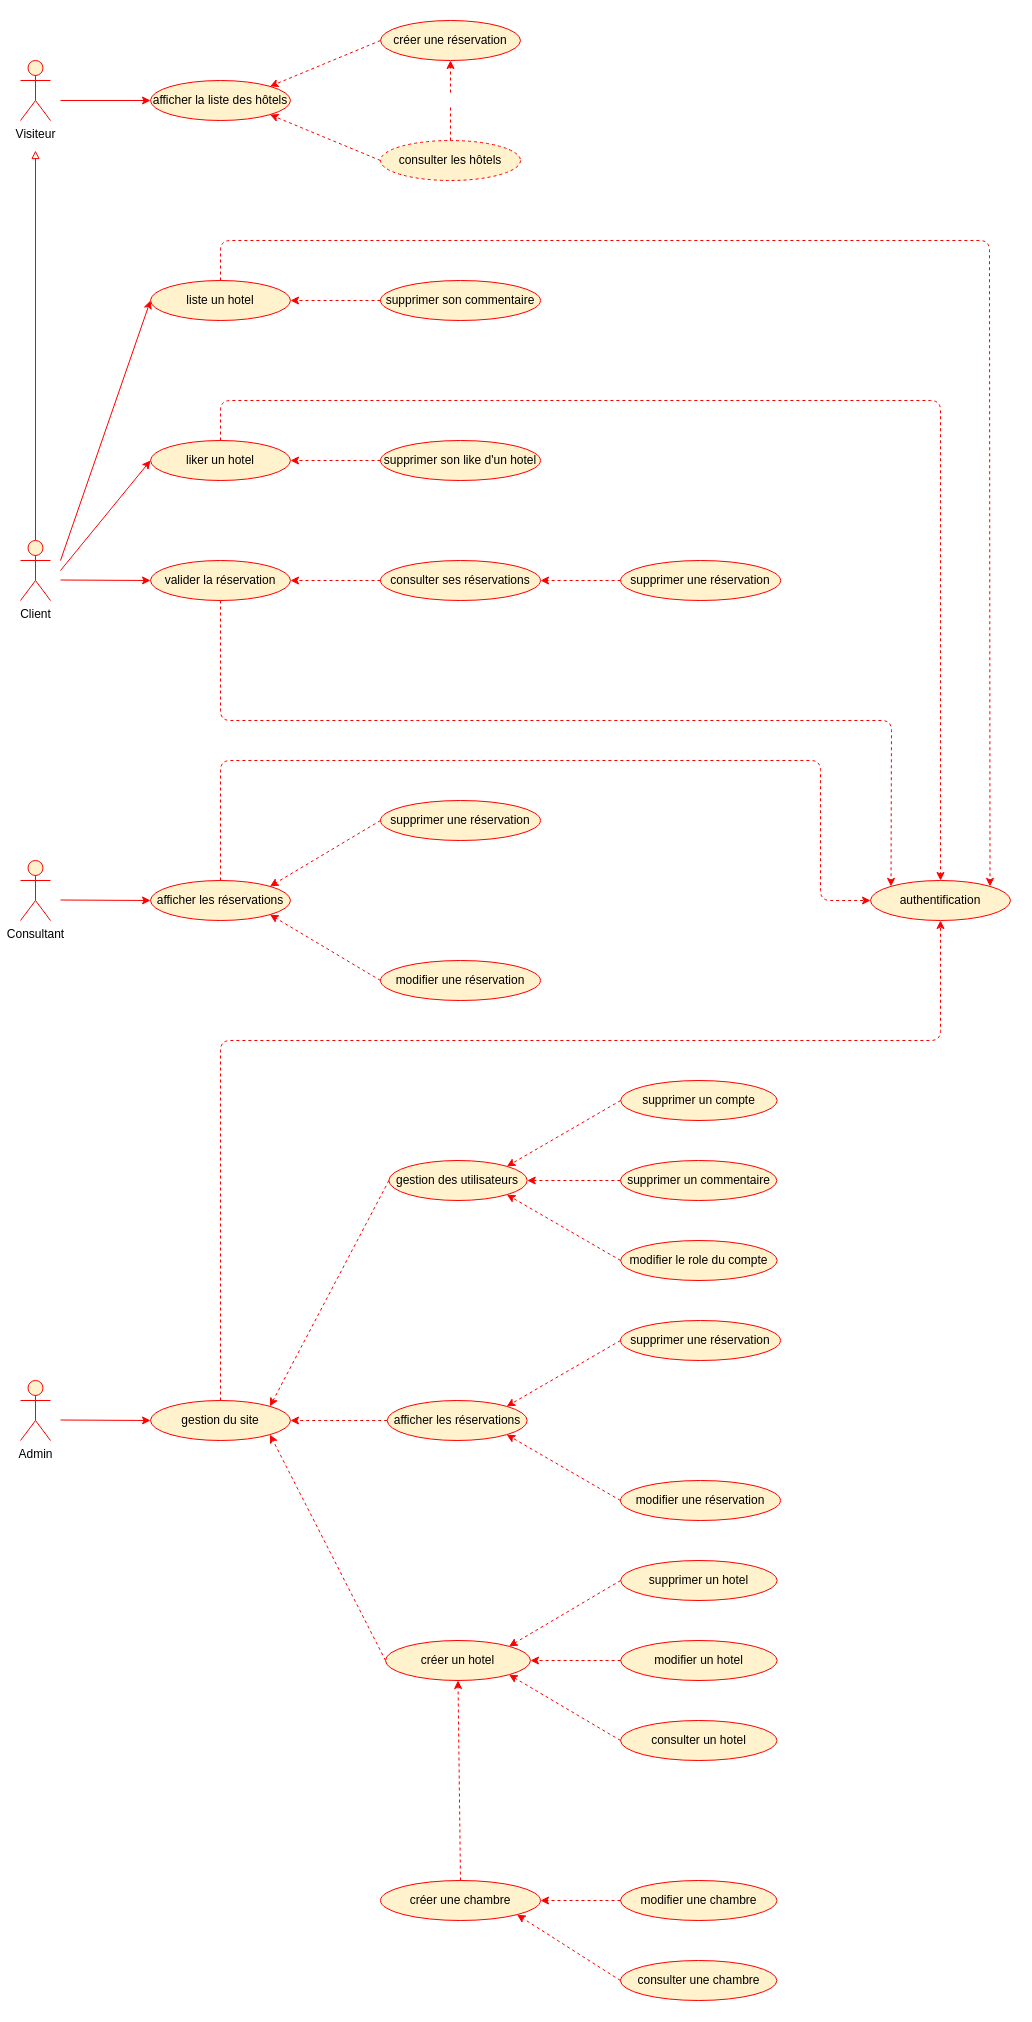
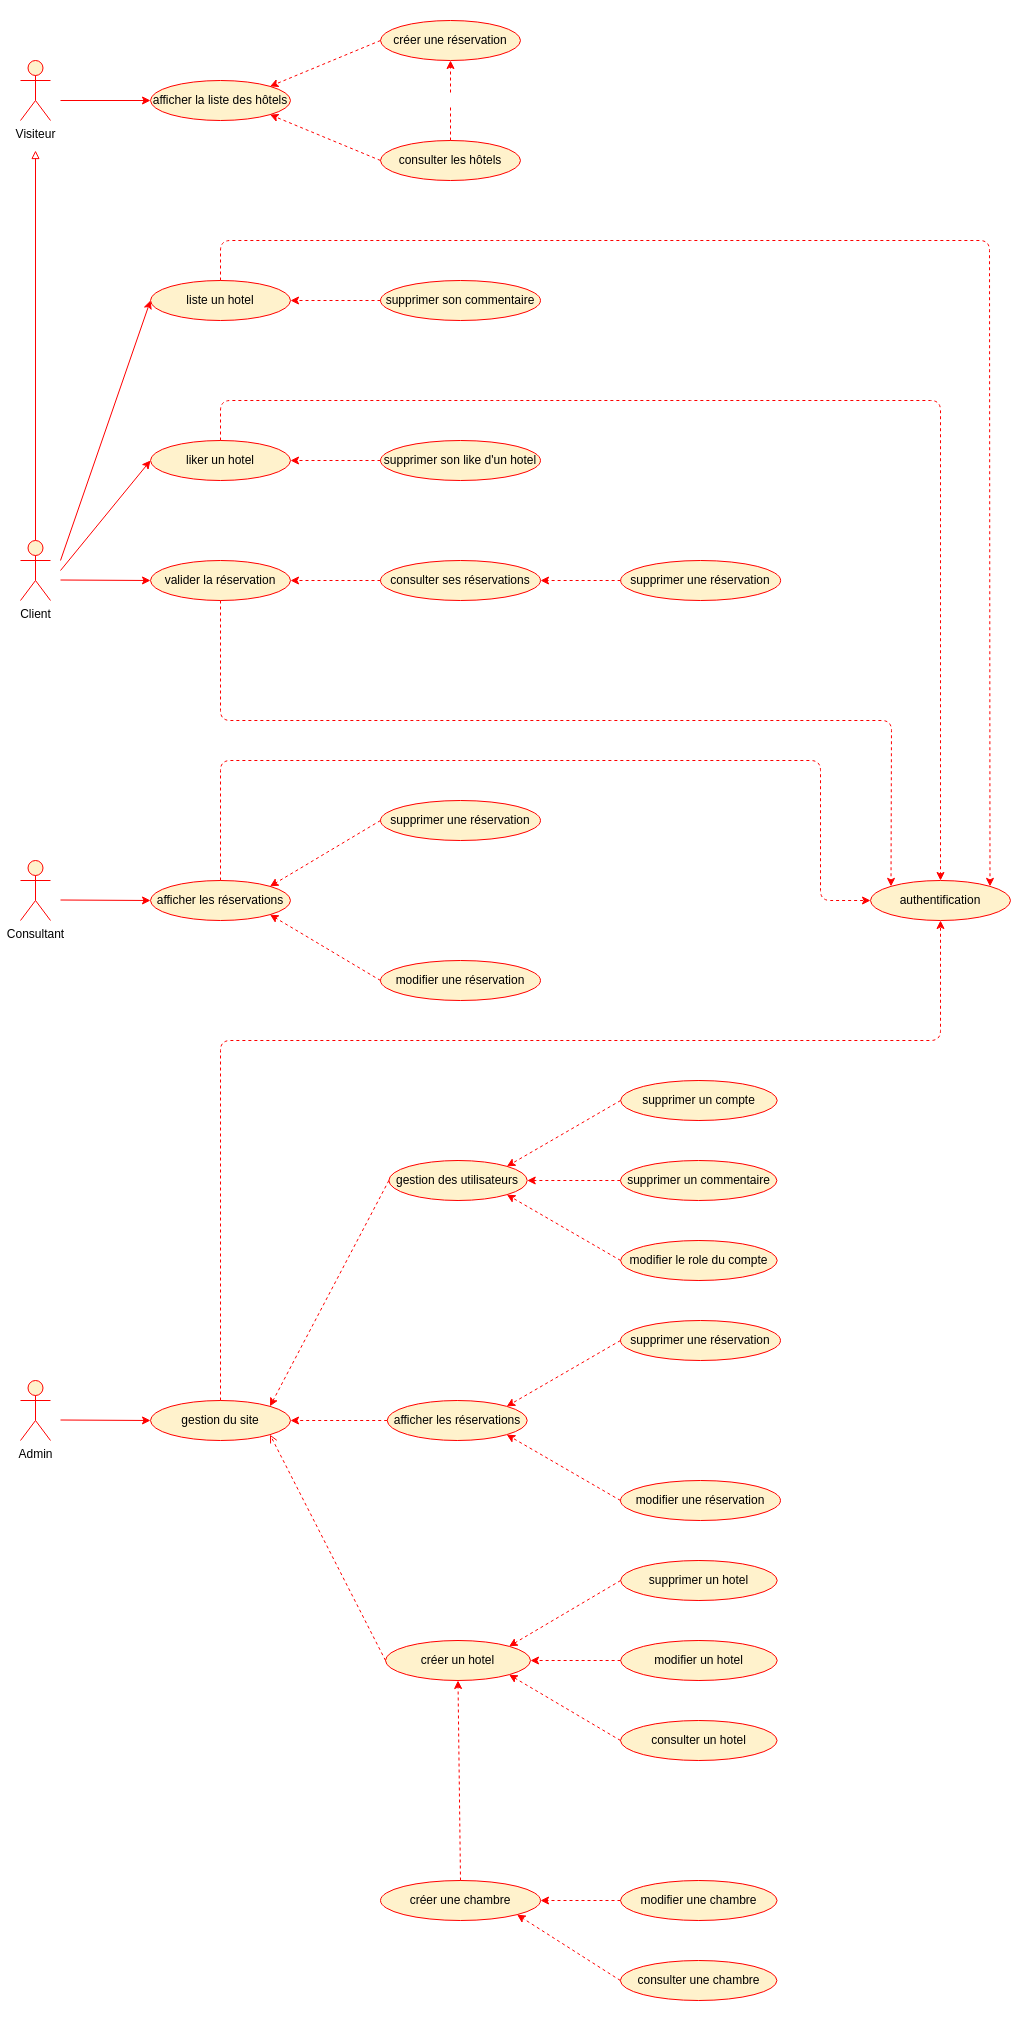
node "consulter les hôtels": style dashed -> solid
edge "créer un hotel" -> "gestion du site": arrowhead classic -> open
